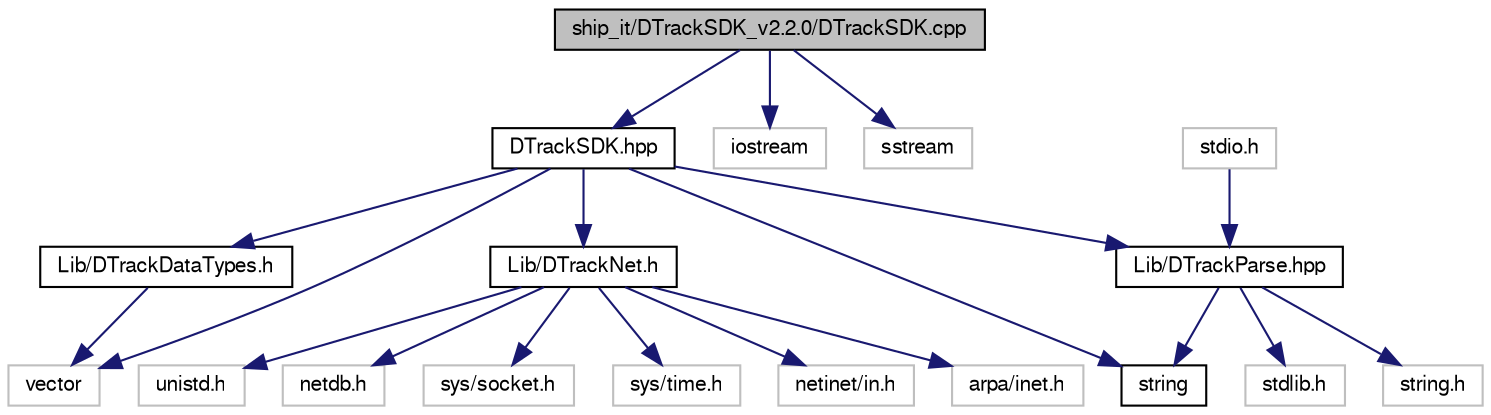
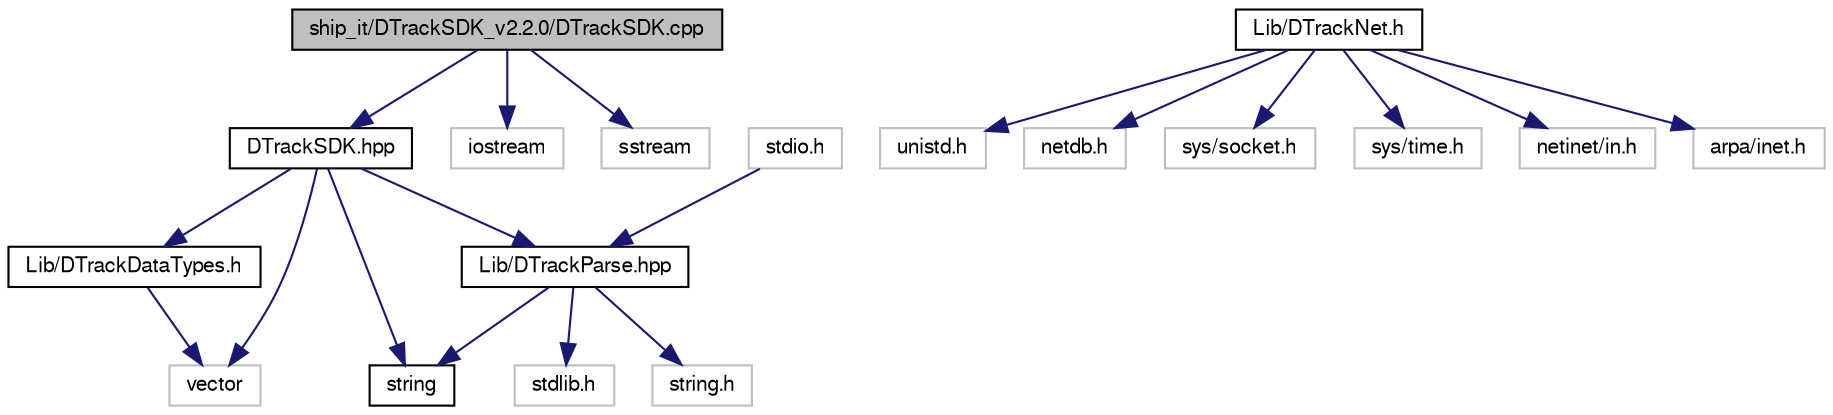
edge "DTrackSDK.hpp" -> "Lib/DTrackNet.h": removed
